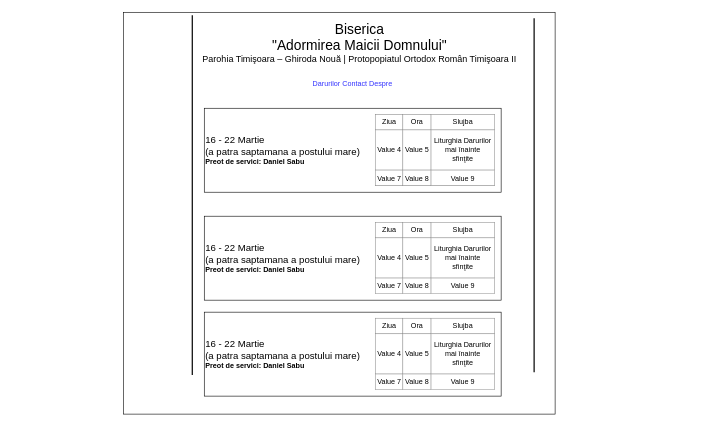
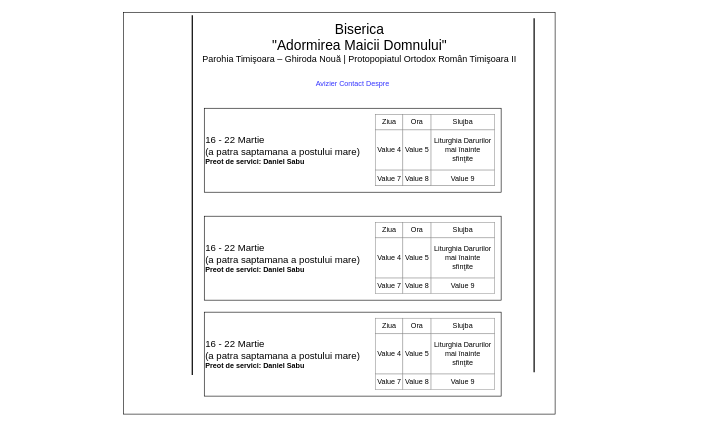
node "Darurilor Contact Despre": label "Darurilor Contact Despre" -> "Avizier Contact Despre"
